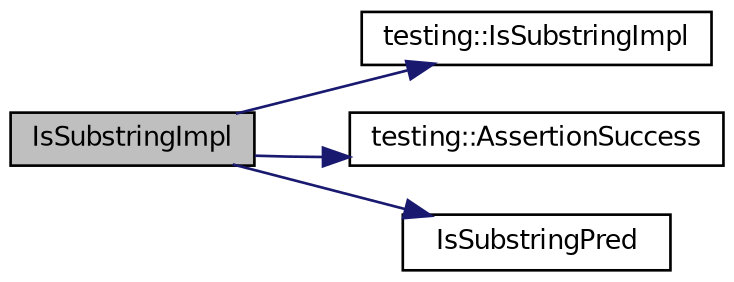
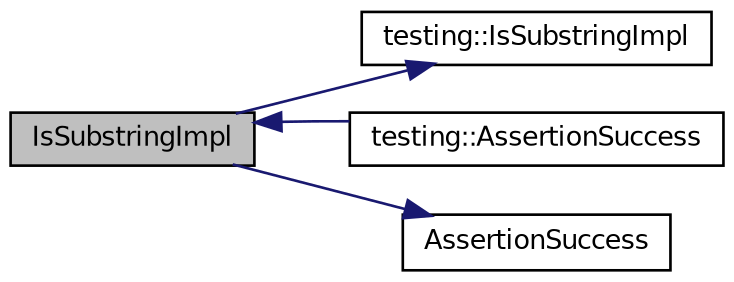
edge "IsSubstringImpl" -> "testing::AssertionSuccess": reversed
node "IsSubstringPred": label "IsSubstringPred" -> "AssertionSuccess"
